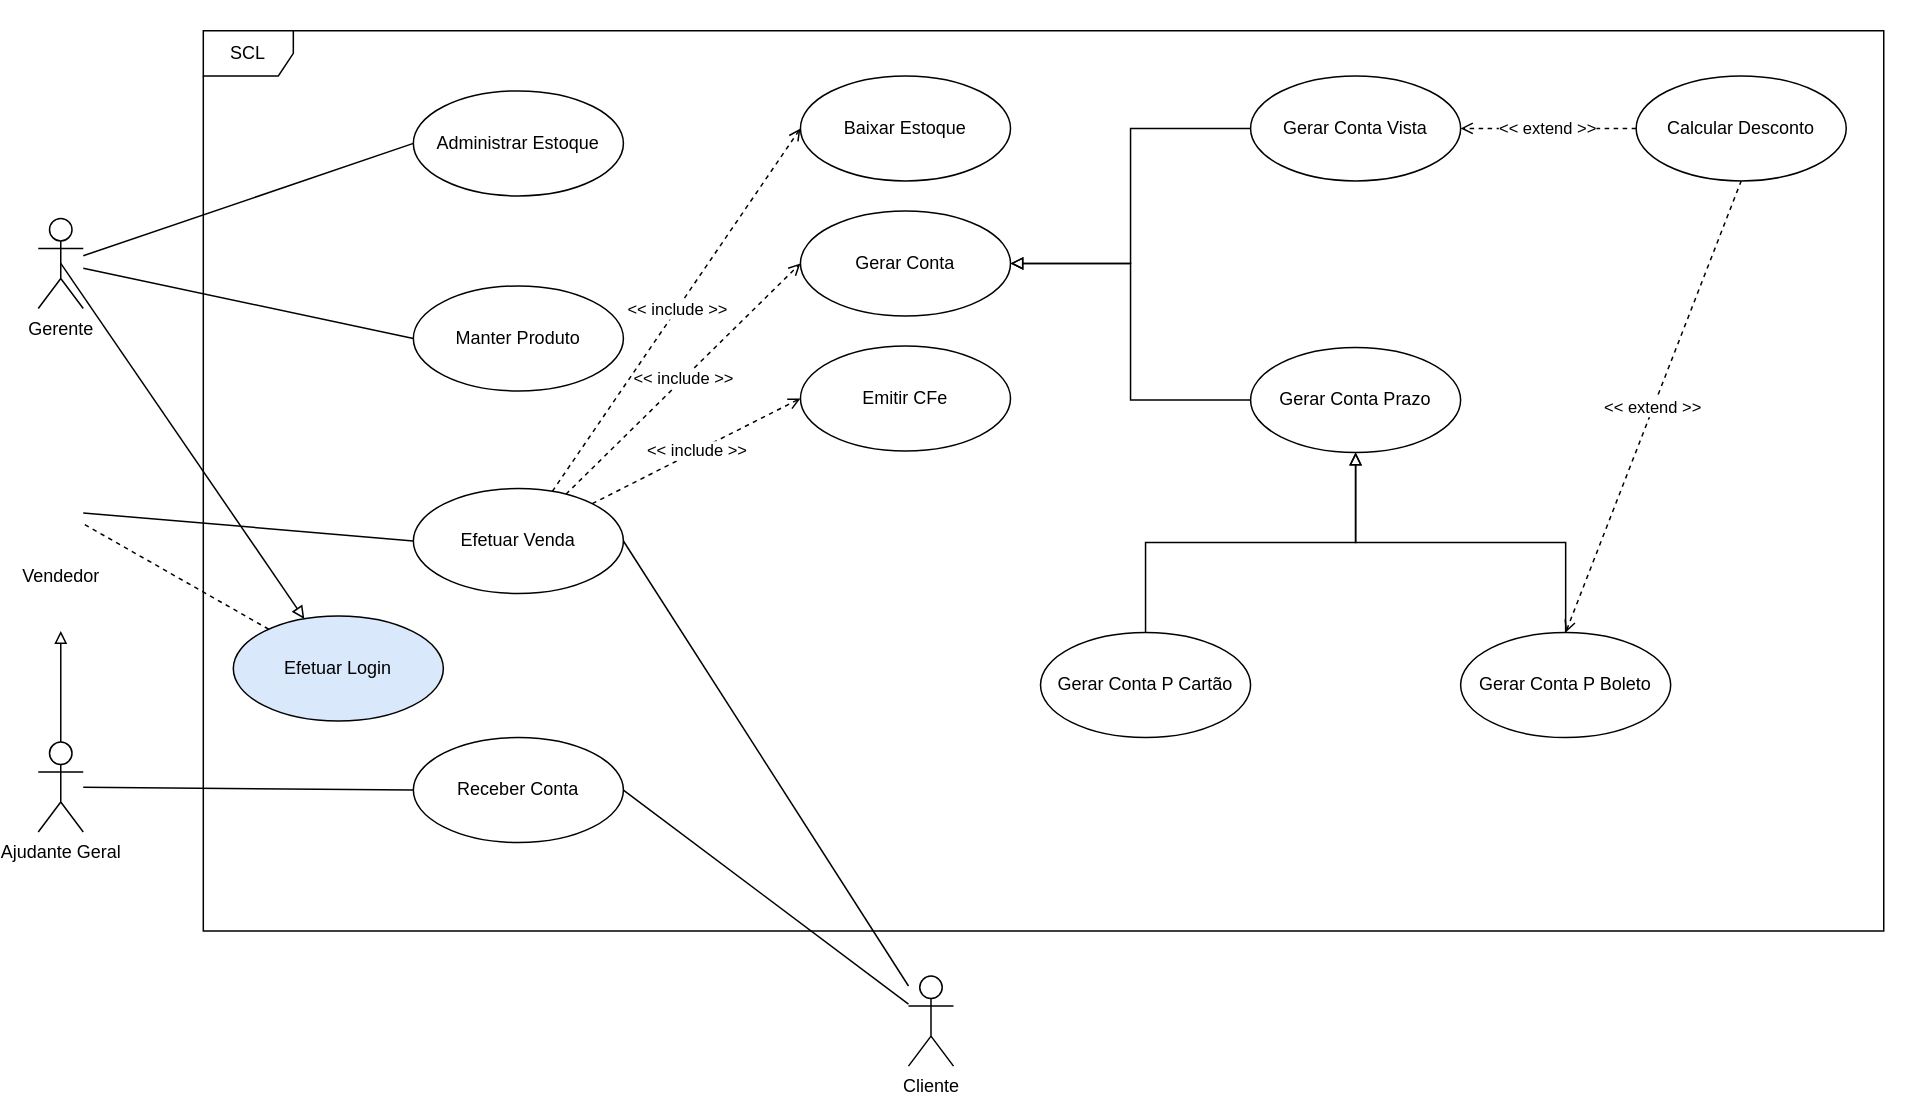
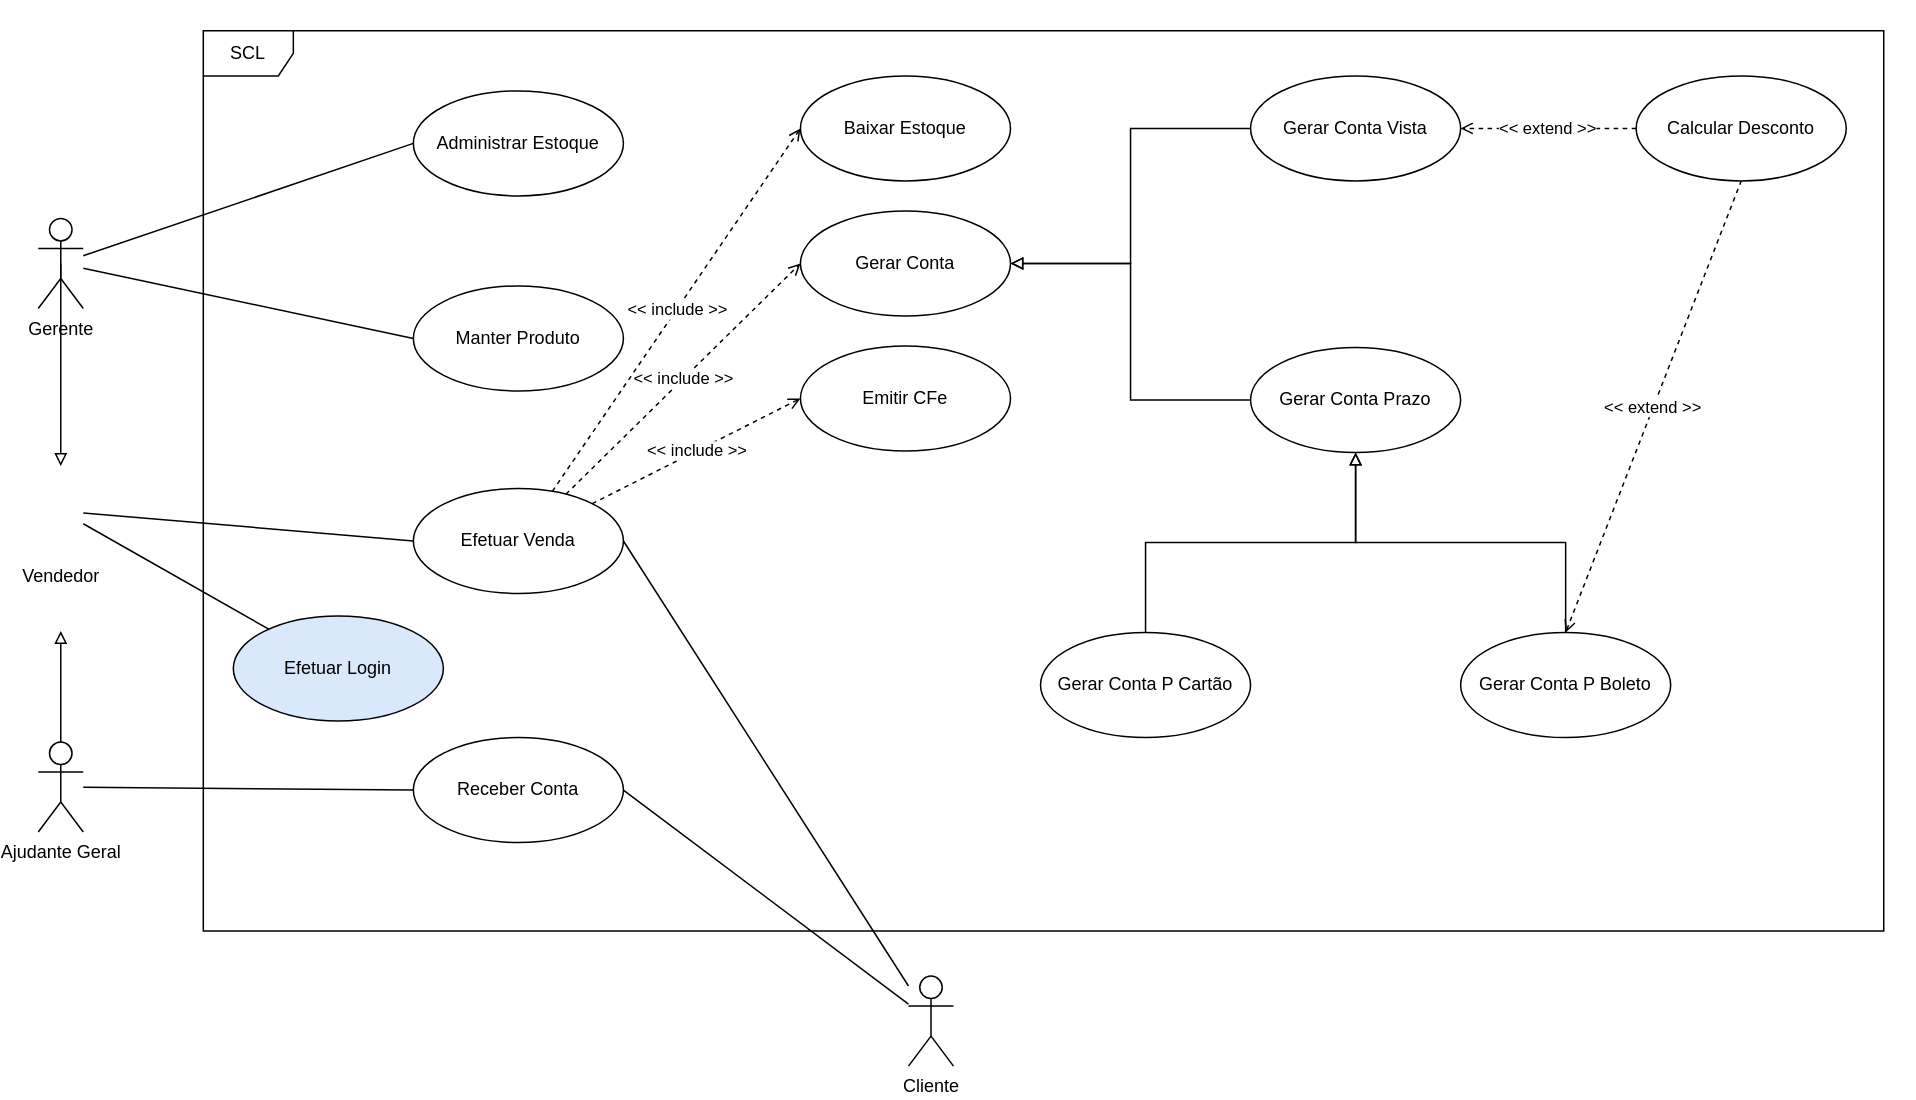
edge "Gerente" -> "Efetuar Login": now "Gerente" -> "Vendedor"
edge "Vendedor" -- "Efetuar Login": style dashed -> solid
